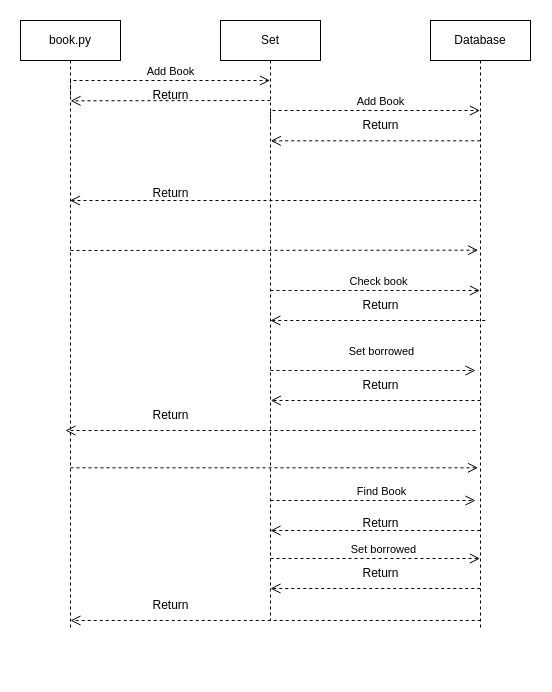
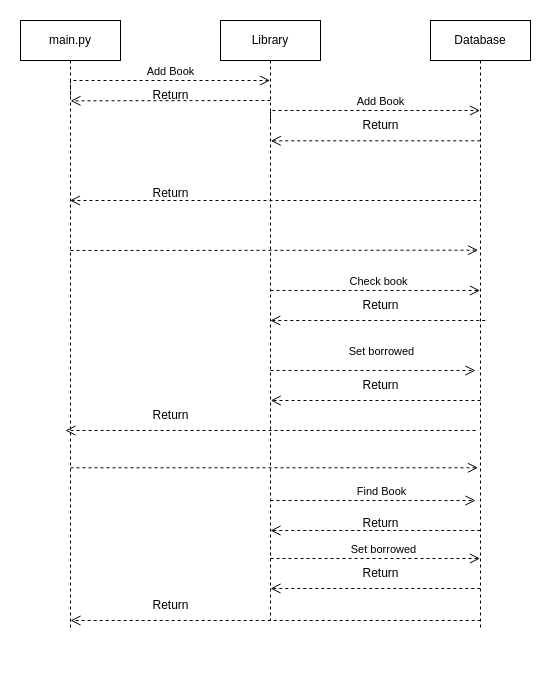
node "book.py": label "book.py" -> "main.py"
node "Set": label "Set" -> "Library"
